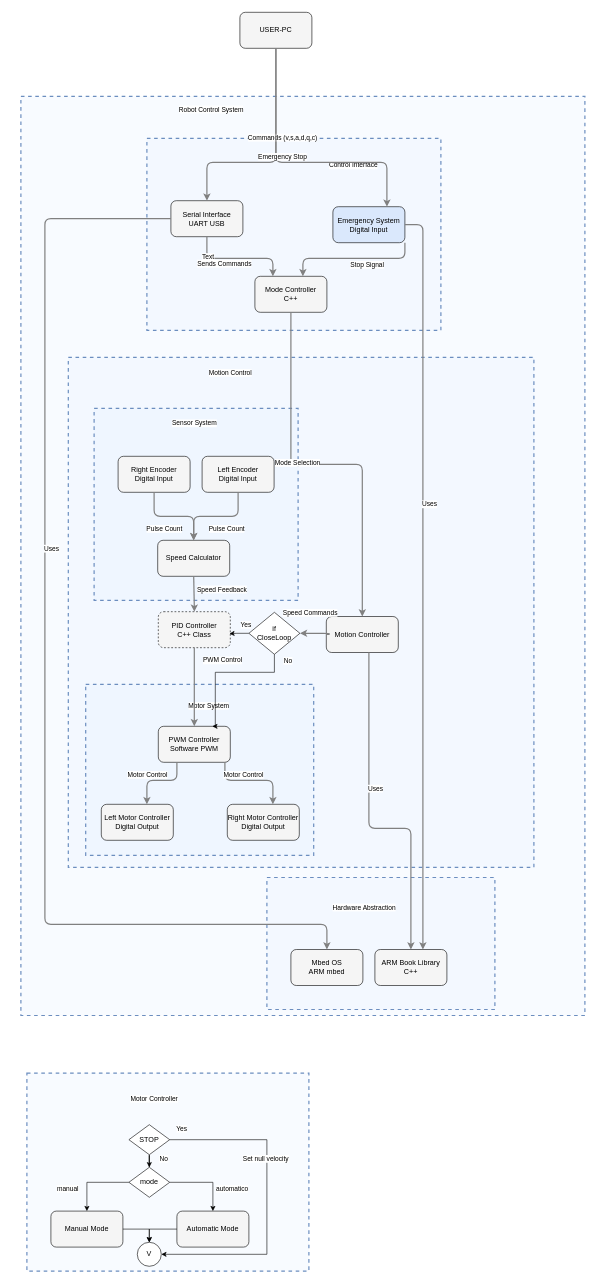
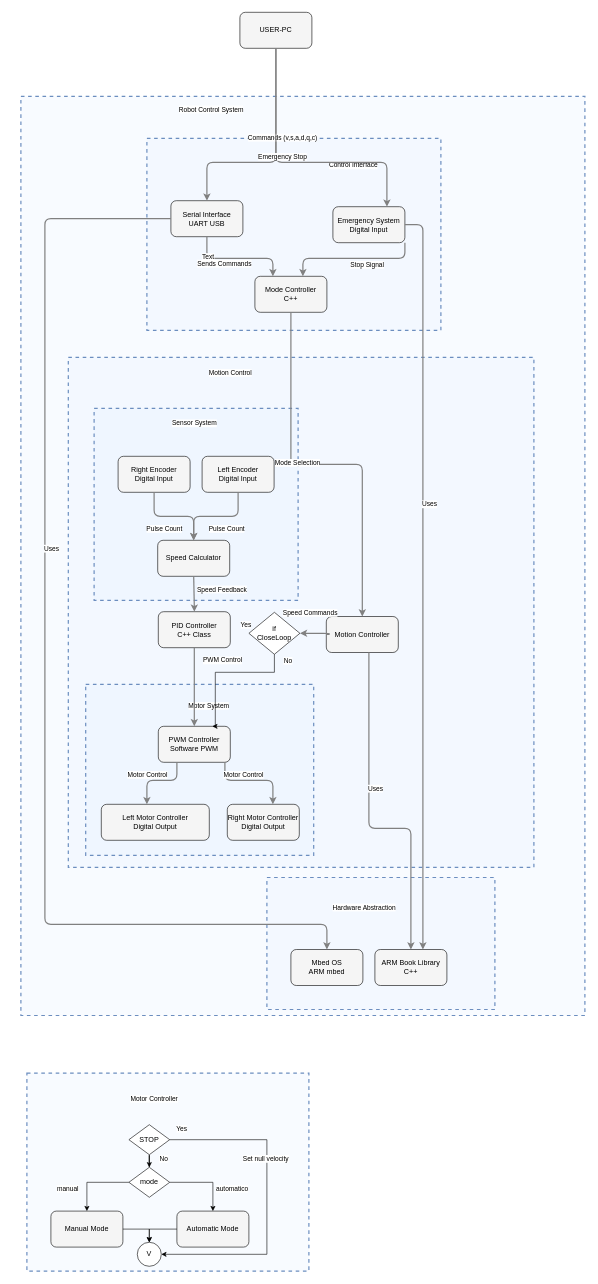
node "Emergency System Digital Input": fillcolor #dae8fc -> #f5f5f5
node "PID Controller C++ Class": style dashed -> solid
edge "if CloseLoop" -> "PID Controller C++ Class": removed
node "Left Motor Controller Digital Output": size 72x36 -> 108x36
